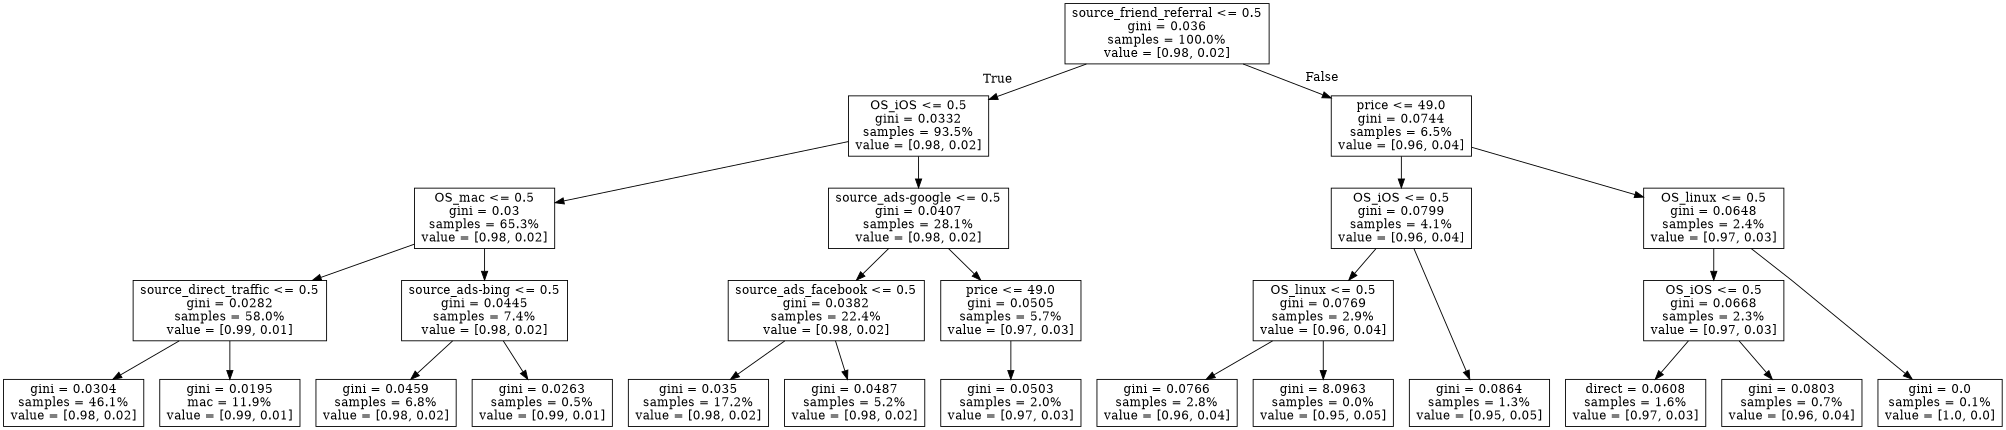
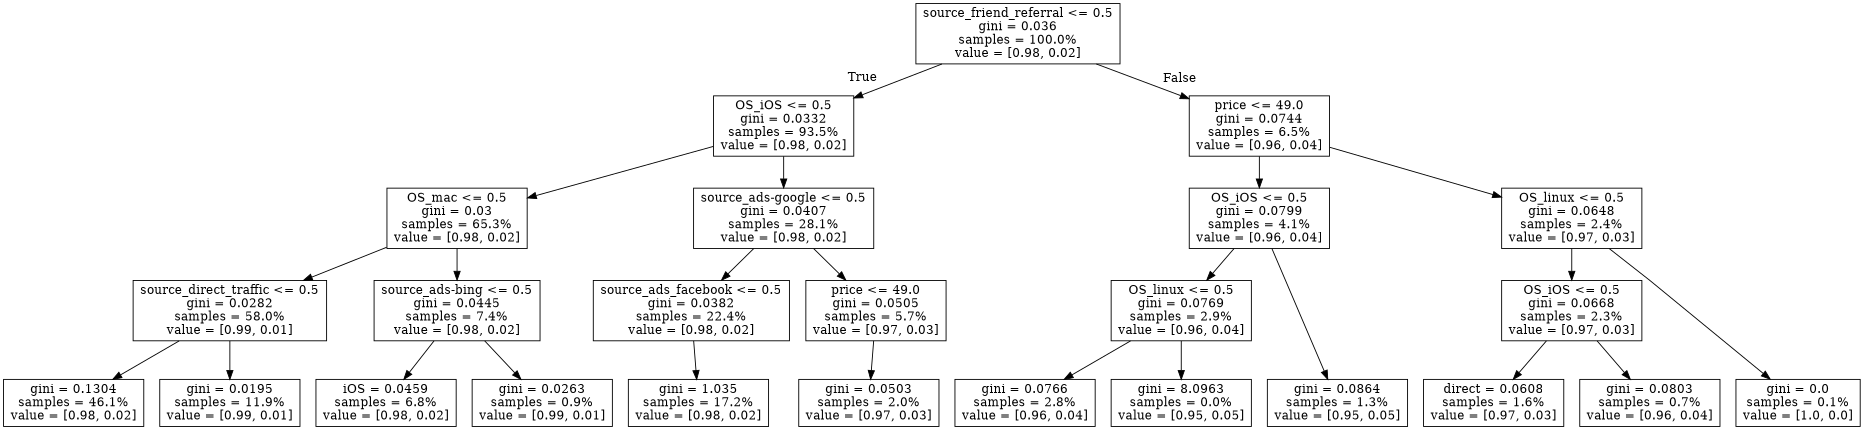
node "gini = 0.0304 samples = 46.1% value = [0.98, 0.02]": label "gini = 0.0304 samples = 46.1% value = [0.98, 0.02]" -> "gini = 0.1304 samples = 46.1% value = [0.98, 0.02]"
node "gini = 0.0195 mac = 11.9% value = [0.99, 0.01]": label "gini = 0.0195 mac = 11.9% value = [0.99, 0.01]" -> "gini = 0.0195 samples = 11.9% value = [0.99, 0.01]"
node "gini = 0.0459 samples = 6.8% value = [0.98, 0.02]": label "gini = 0.0459 samples = 6.8% value = [0.98, 0.02]" -> "iOS = 0.0459 samples = 6.8% value = [0.98, 0.02]"
node "gini = 0.0263 samples = 0.5% value = [0.99, 0.01]": label "gini = 0.0263 samples = 0.5% value = [0.99, 0.01]" -> "gini = 0.0263 samples = 0.9% value = [0.99, 0.01]"
node "gini = 0.035 samples = 17.2% value = [0.98, 0.02]": label "gini = 0.035 samples = 17.2% value = [0.98, 0.02]" -> "gini = 1.035 samples = 17.2% value = [0.98, 0.02]"
node "gini = 0.0487 samples = 5.2% value = [0.98, 0.02]": removed
